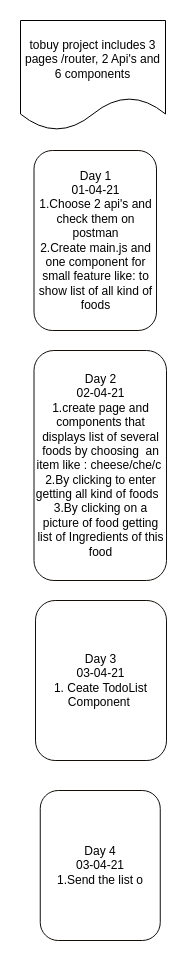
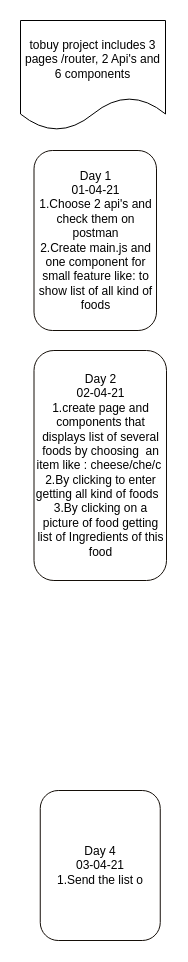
node "Day 3 03-04-21 1. Ceate TodoList Component": removed
